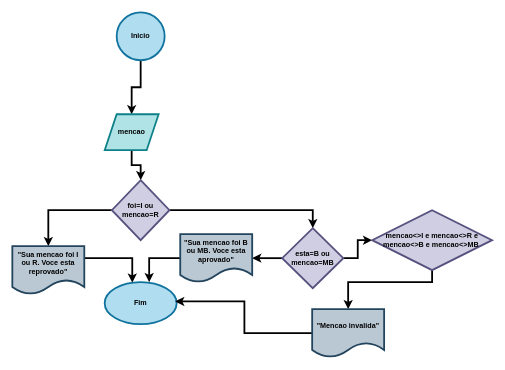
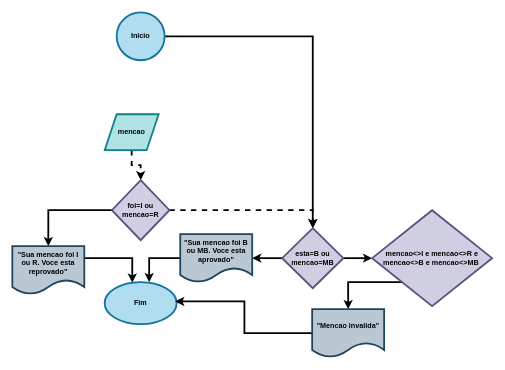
edge "Inicio" -> "mencao": now "Inicio" -> "esta=B ou mencao=MB"
edge "mencao" -> "foi=I ou mencao=R": style solid -> dashed
edge "foi=I ou mencao=R" -> "esta=B ou mencao=MB": style solid -> dashed
node "mencao<>I e mencao<>R e mencao<>B e mencao<>MB": size 120x60 -> 120x96
